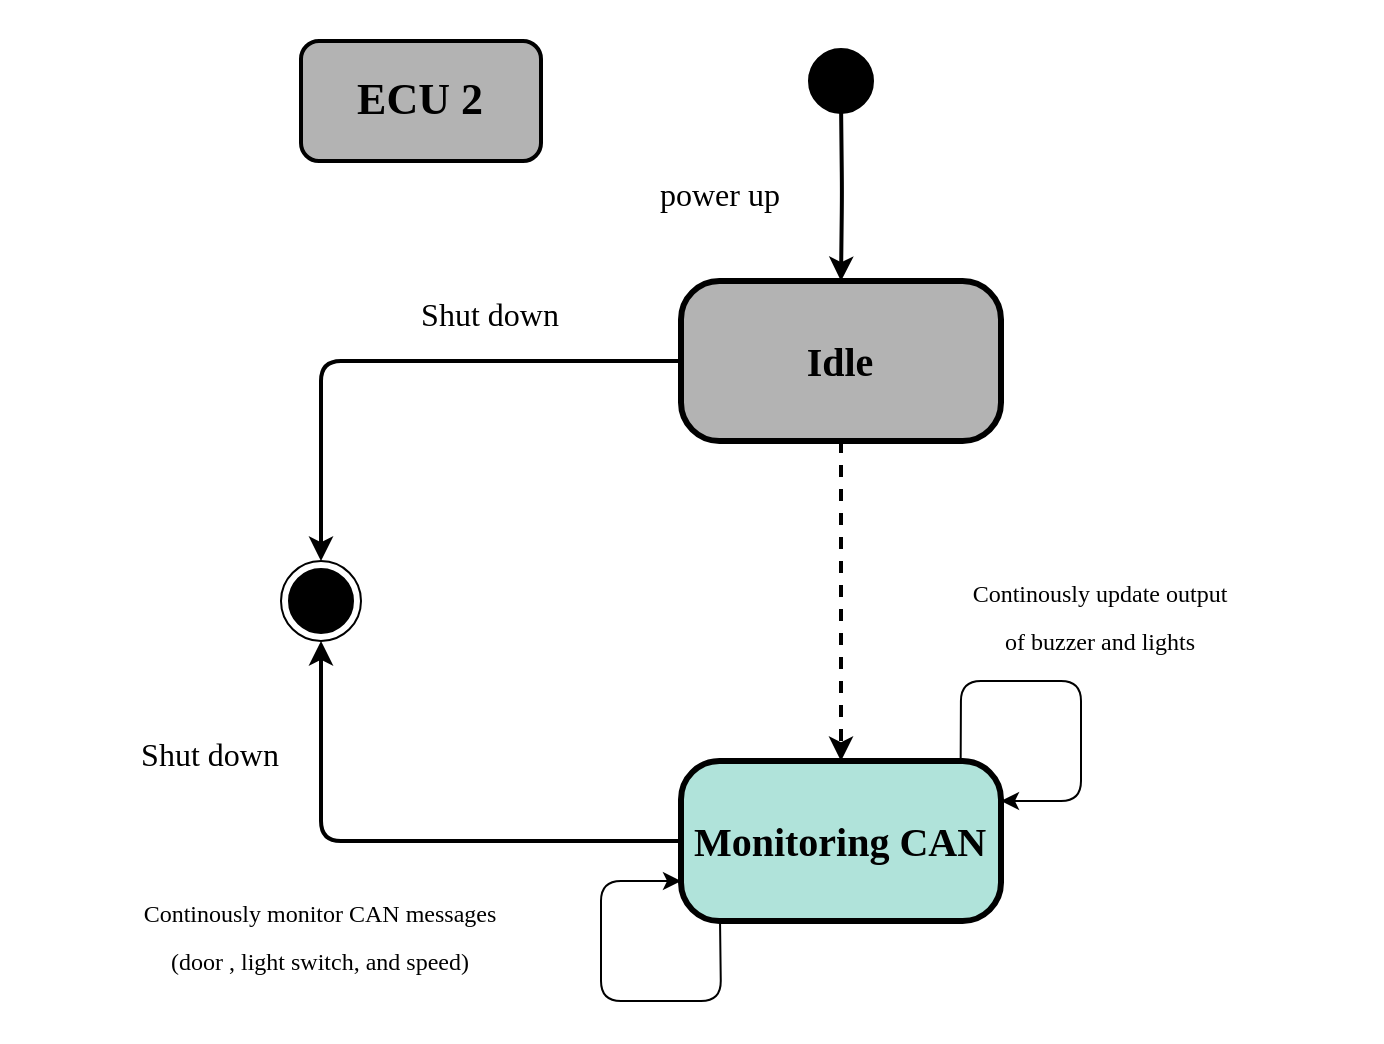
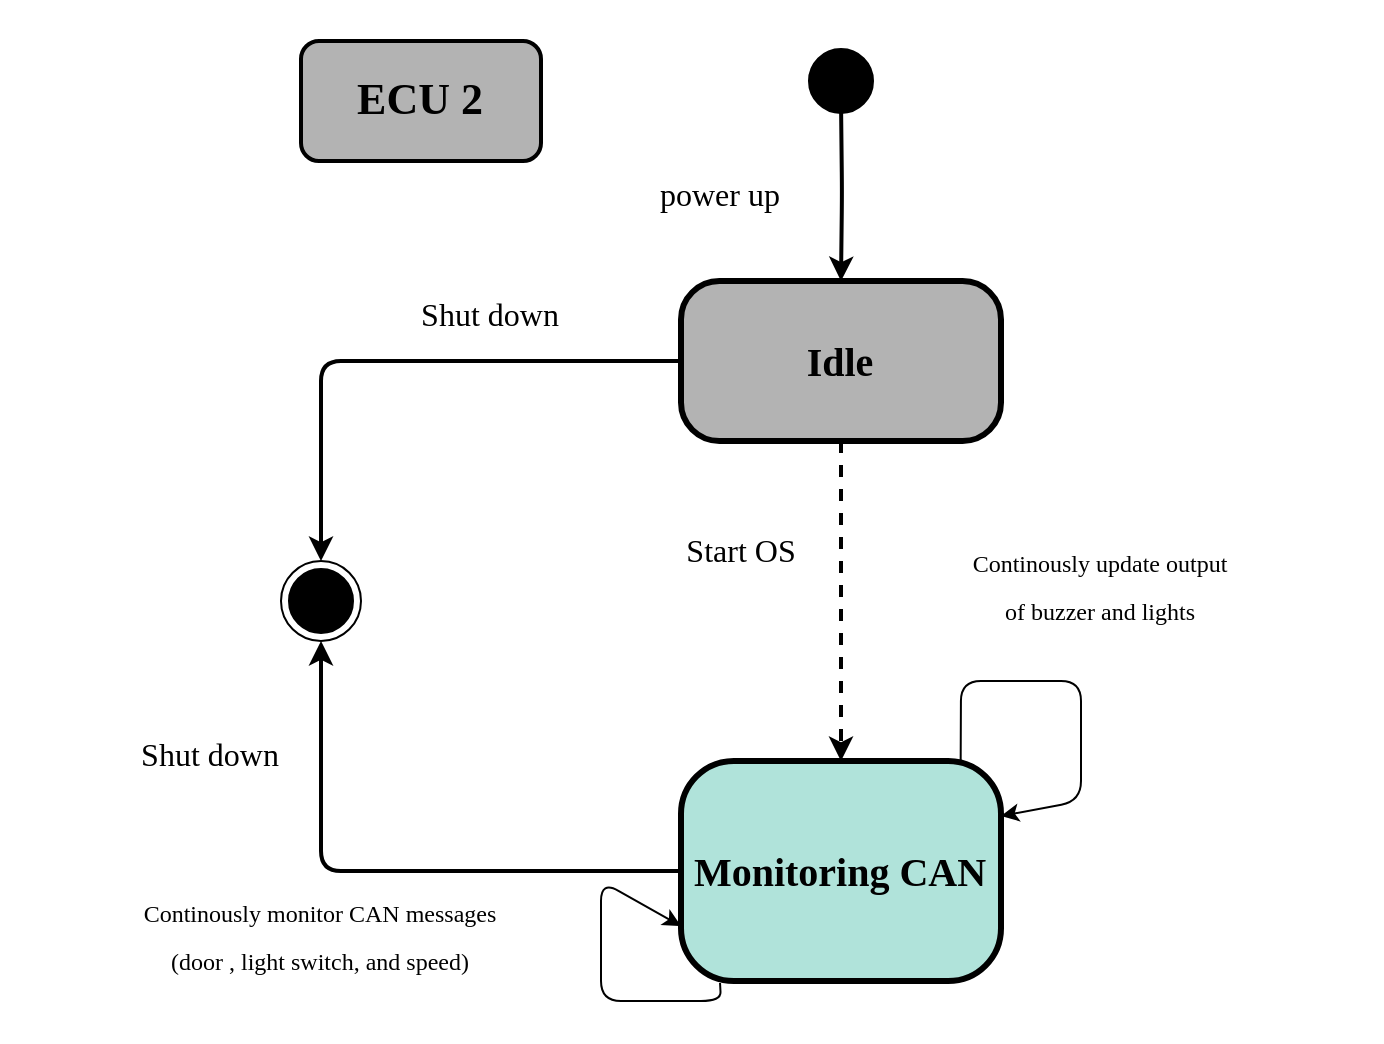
node "Start OS": added
node "Continously update output of buzzer and lights": moved (1101, 611) -> (1101, 581)
node "Monitoring CAN": size 320x160 -> 320x220
